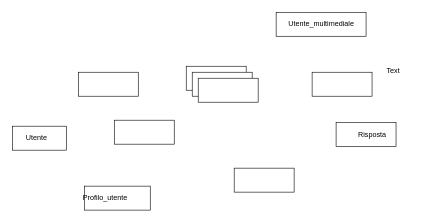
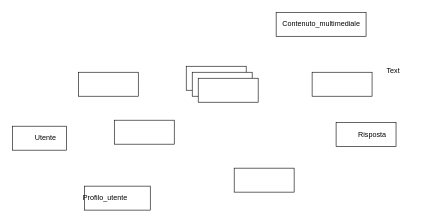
node "Utente_multimediale": label "Utente_multimediale" -> "Contenuto_multimediale"
node "Utente": moved (36, 138) -> (45, 138)
